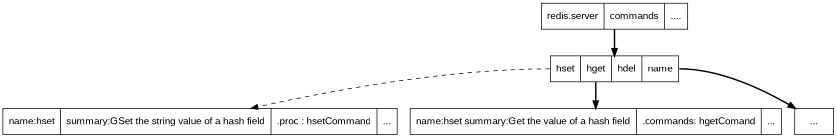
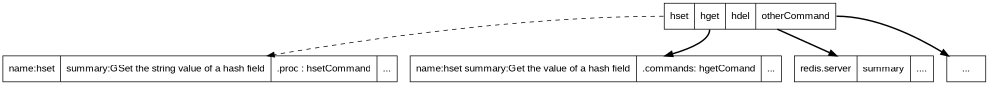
node "redis.server": text "commands" -> "summary"
edge "redis.server" -> "hset": reversed
node "hset": text "name" -> "otherCommand"
